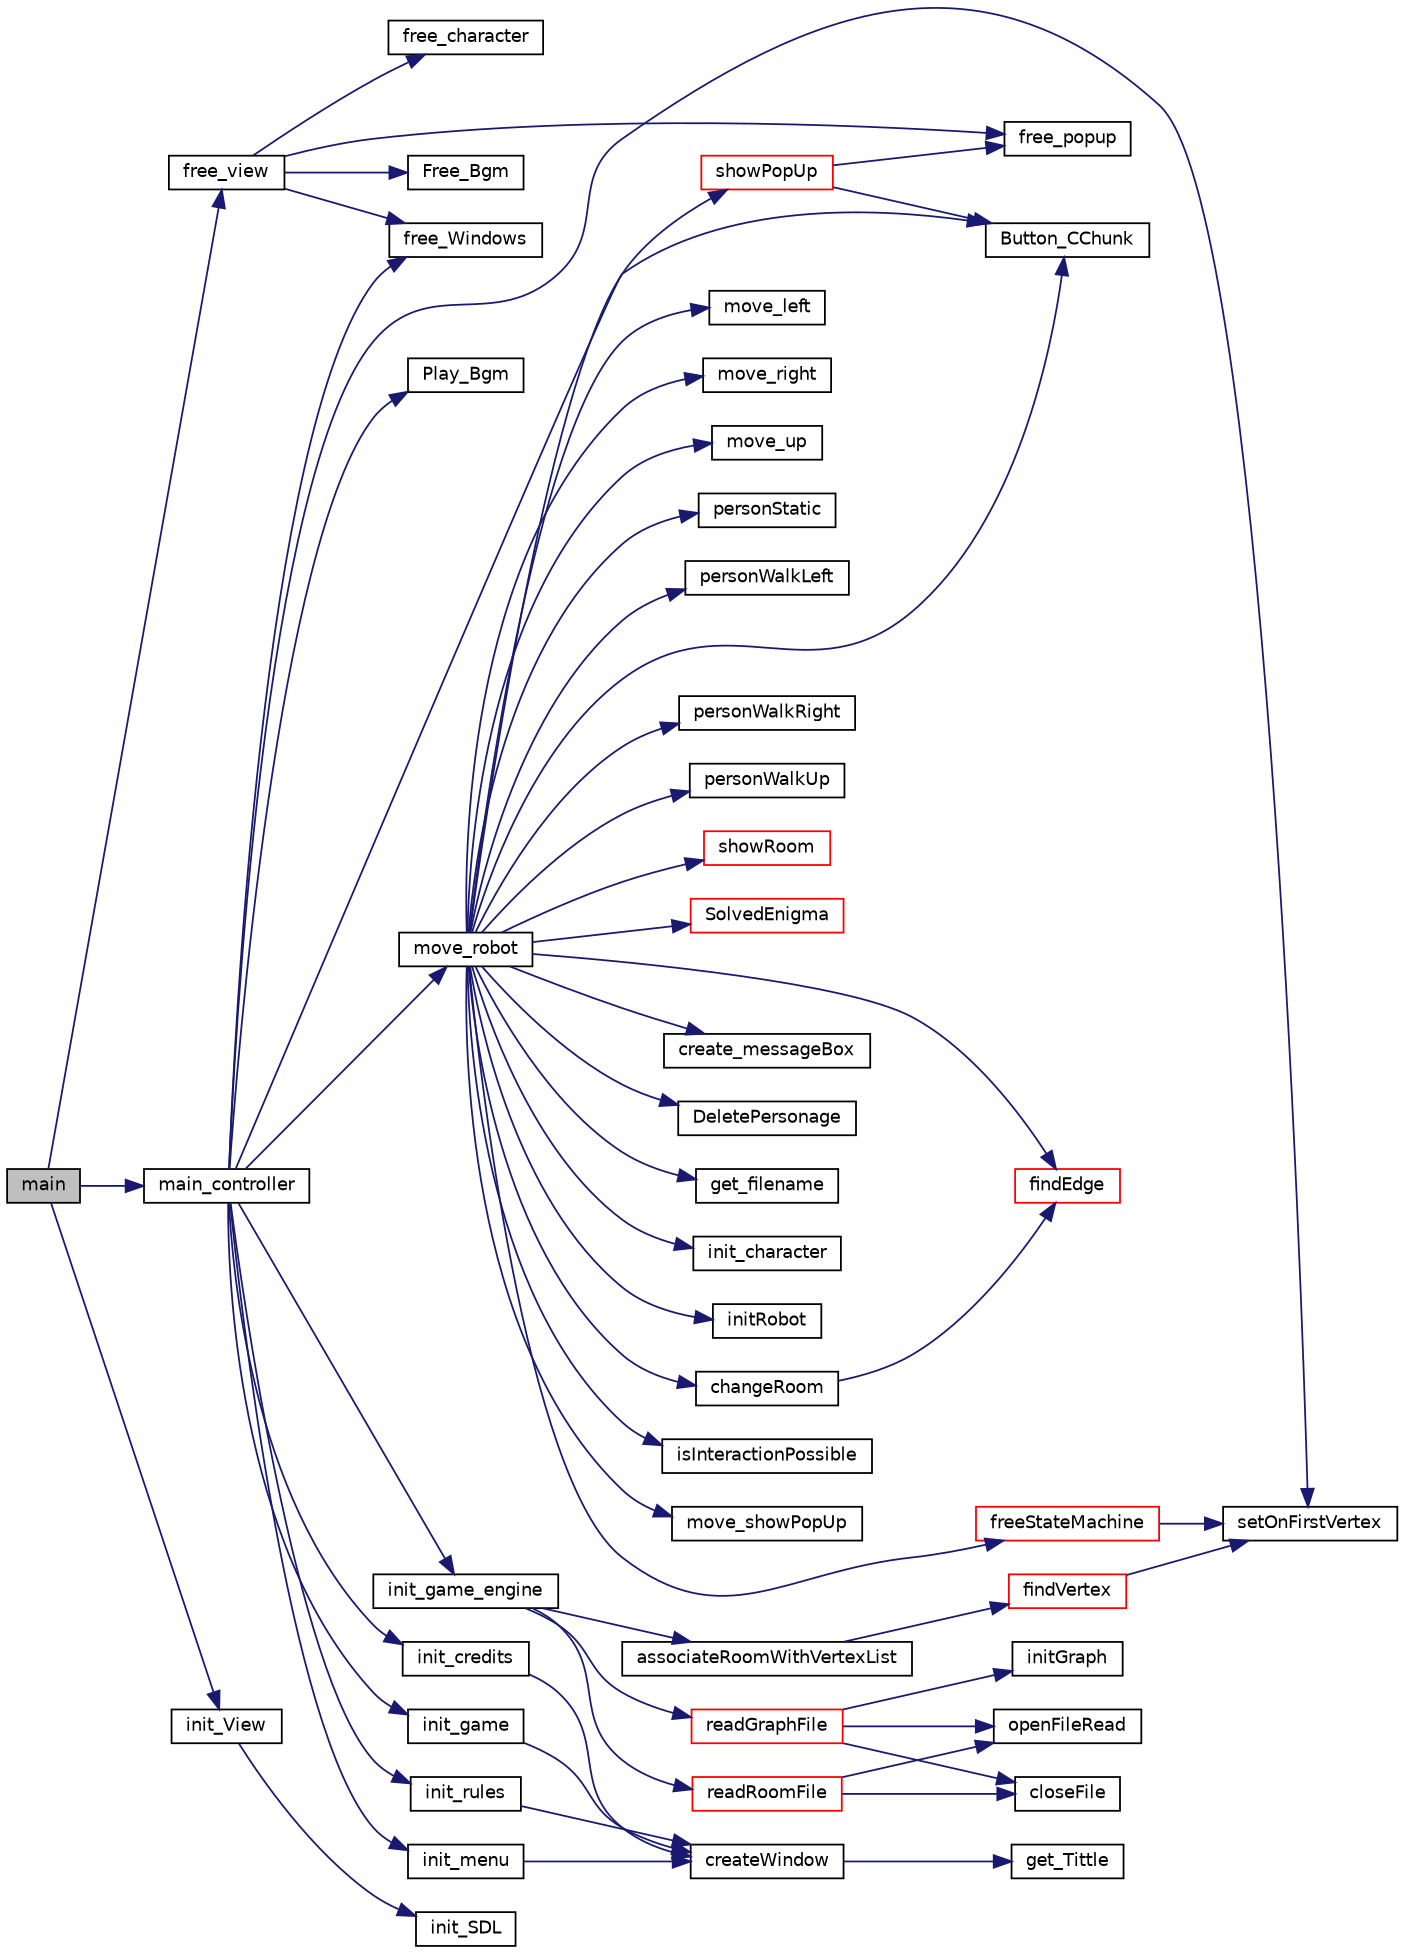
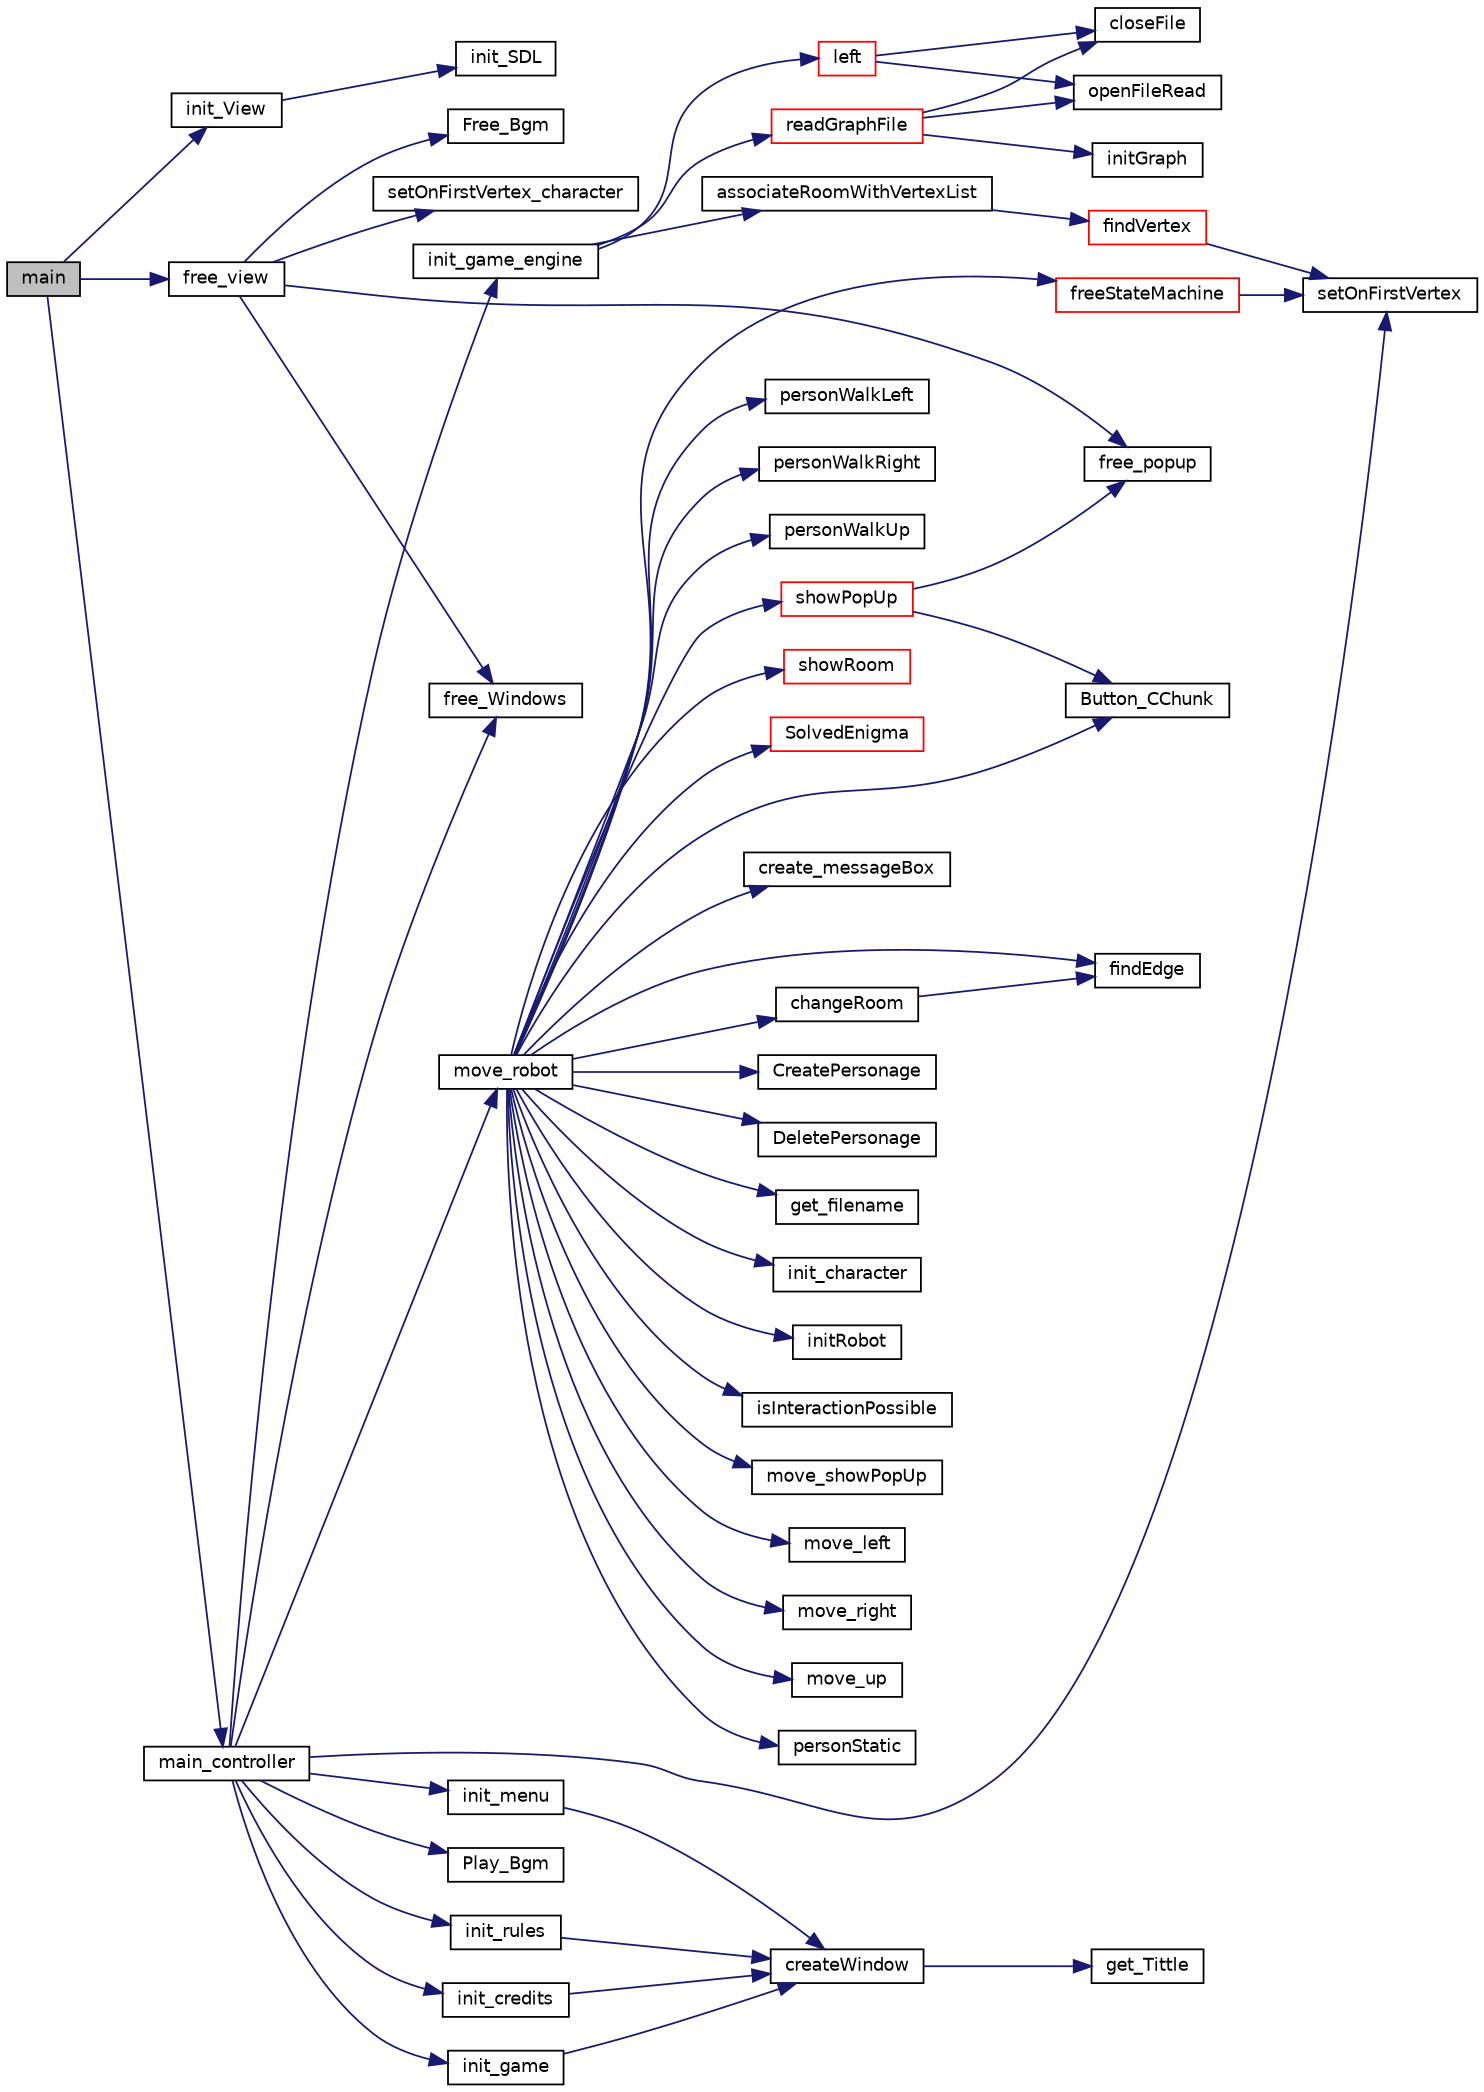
node "free_character": label "free_character" -> "setOnFirstVertex_character"
edge "main_controller" -> "Button_CChunk": removed
node "CreatePersonage": added
node "findEdge": color red -> black
node "readRoomFile": label "readRoomFile" -> "left"
